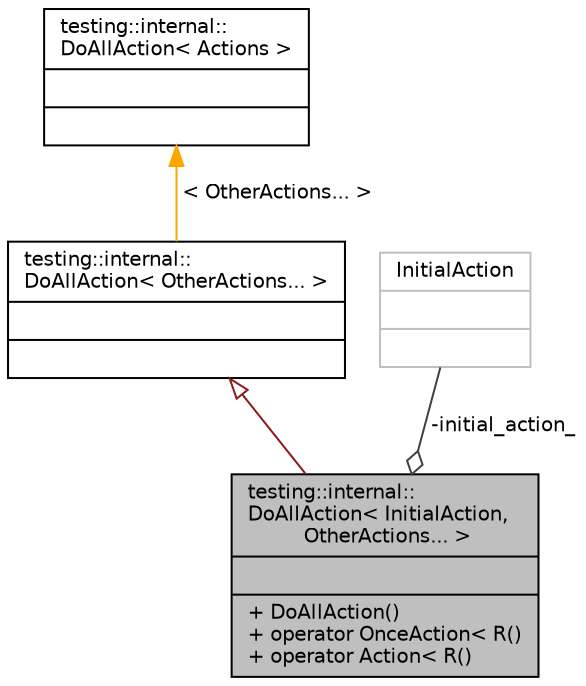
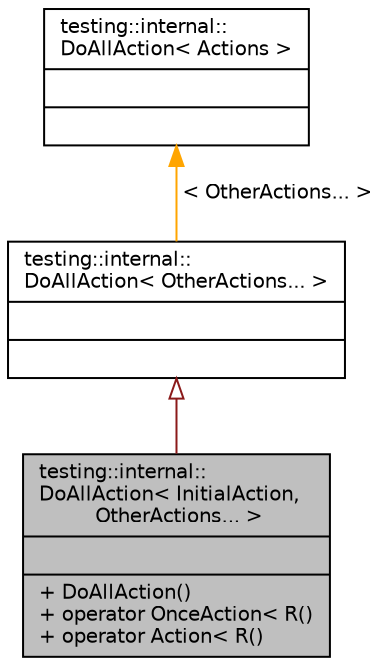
node "InitialAction": removed
